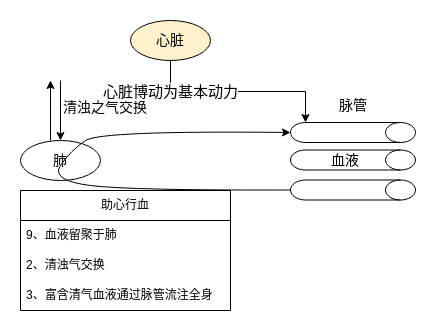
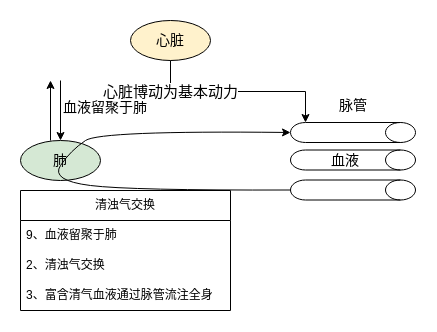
node "清浊之气交换": label "清浊之气交换" -> "血液留聚于肺"
node "肺": fillcolor #ffffff -> #d5e8d4
node "助心行血": label "助心行血" -> "清浊气交换"
